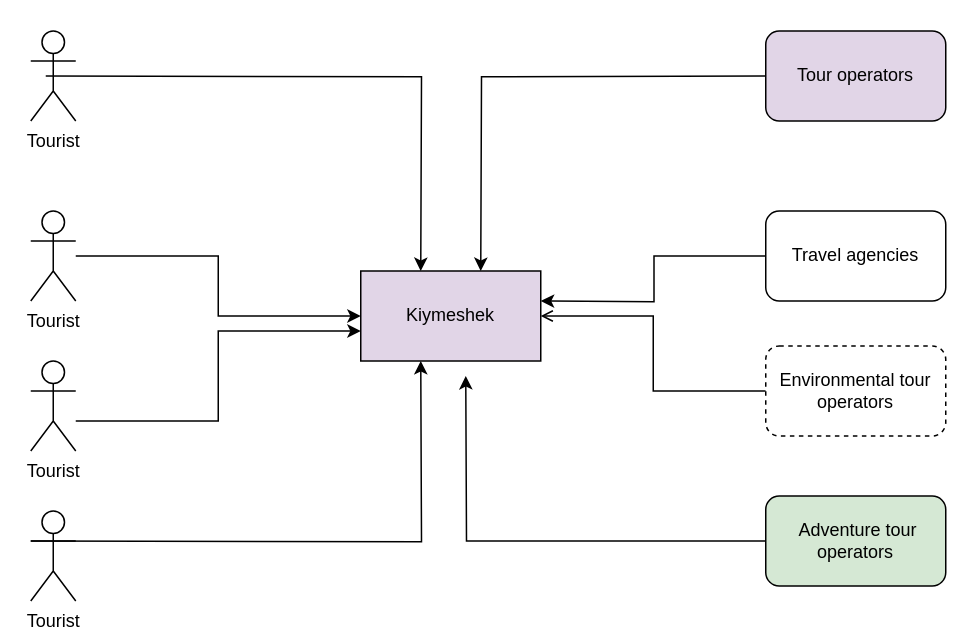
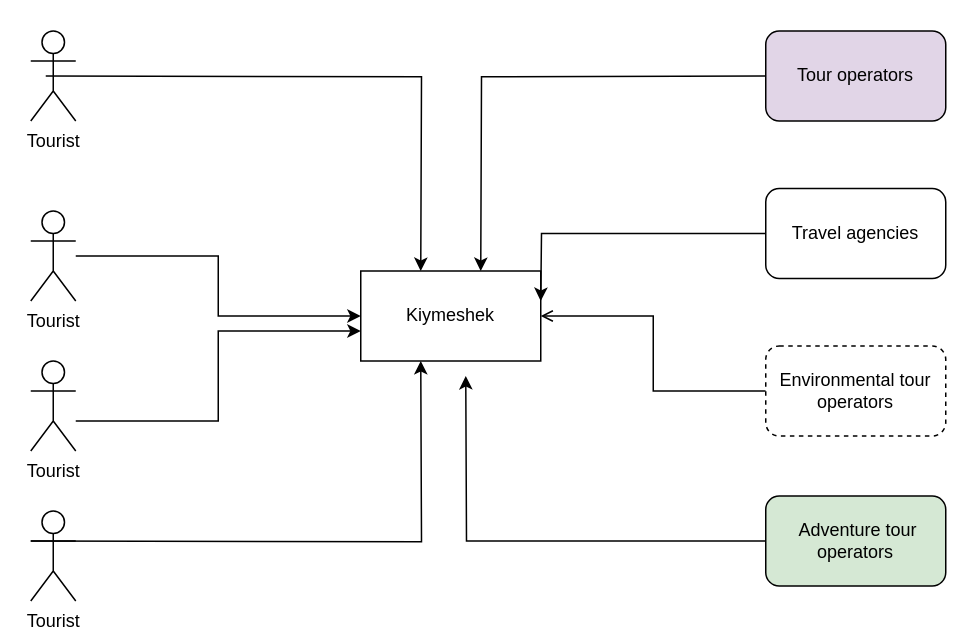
node "Travel agencies": moved (856, 256) -> (856, 233)
node "Kiymeshek": fillcolor #e1d5e7 -> #ffffff
